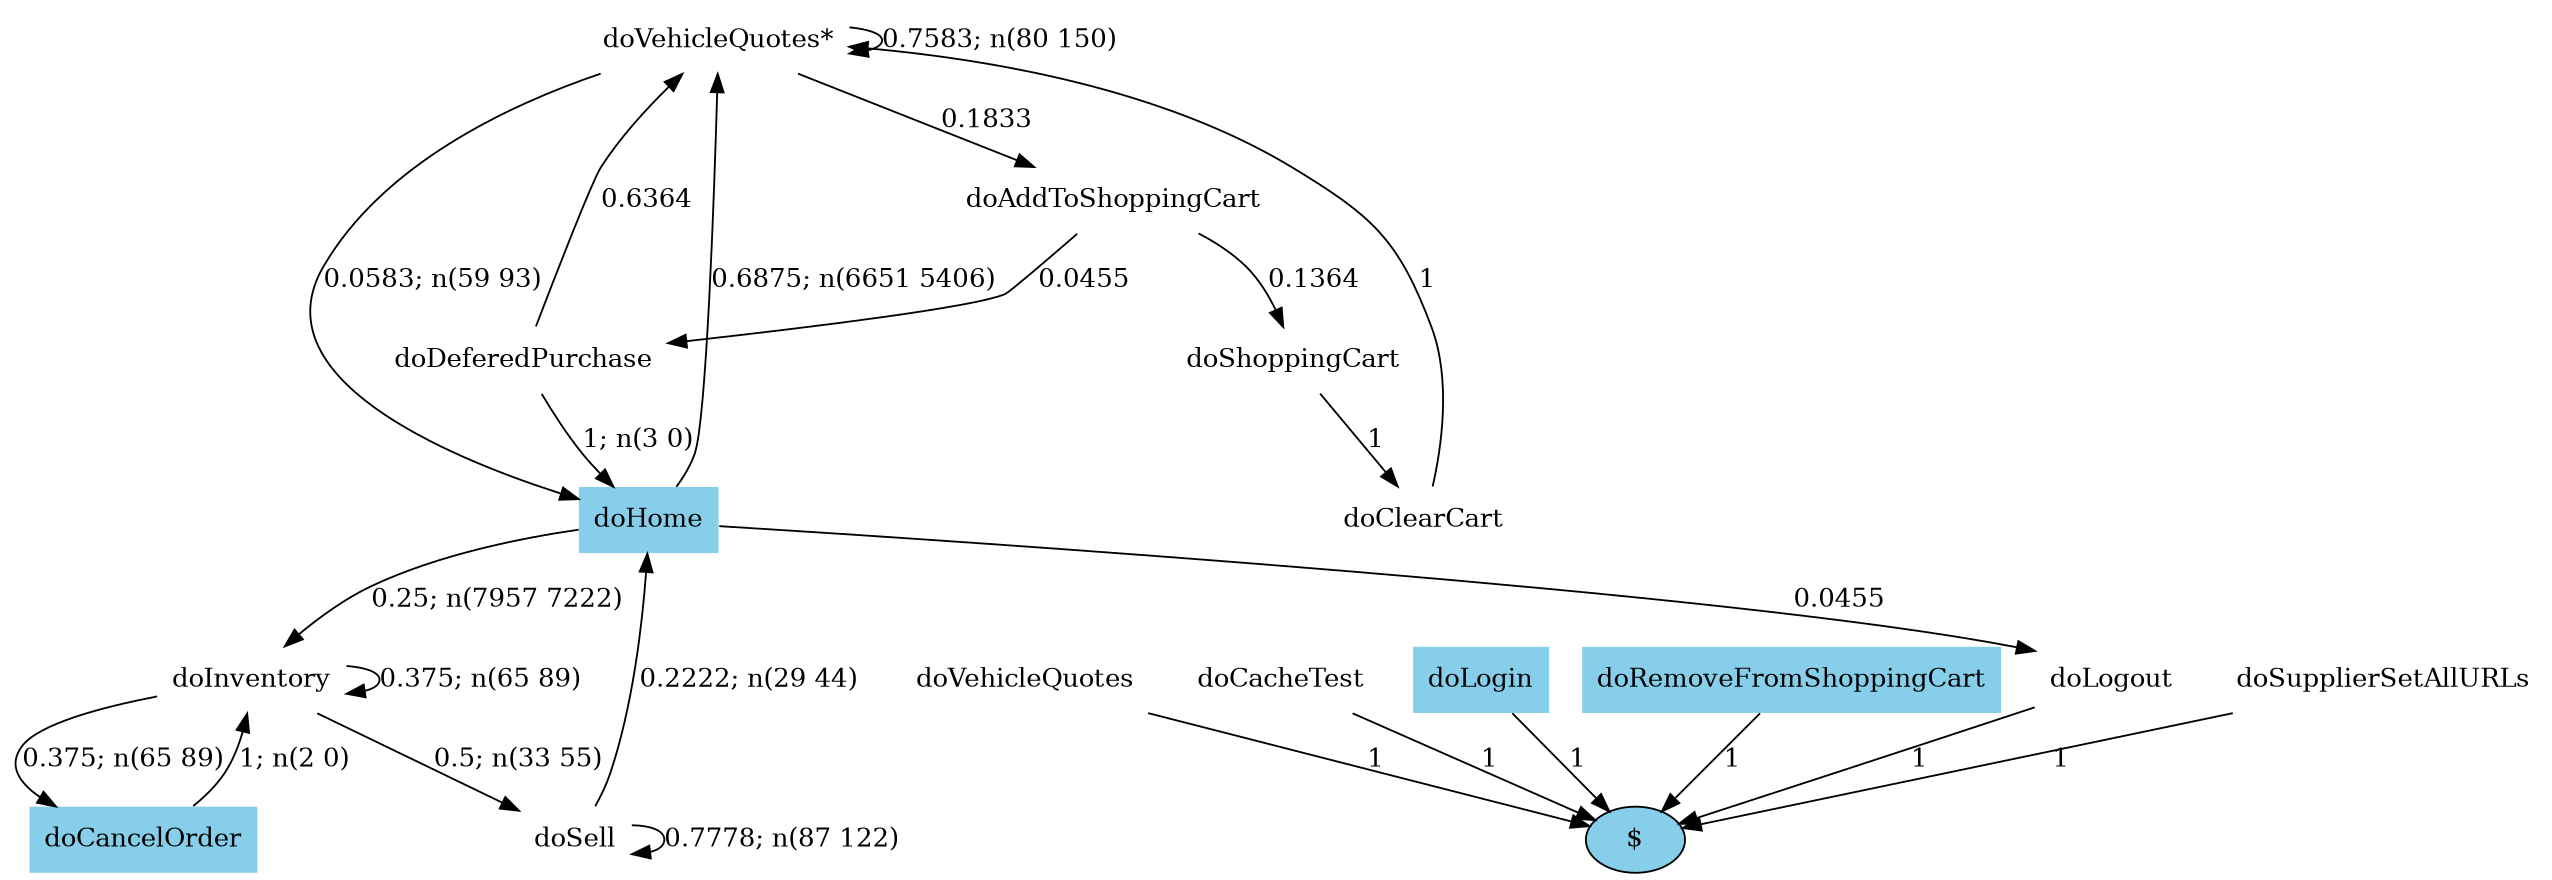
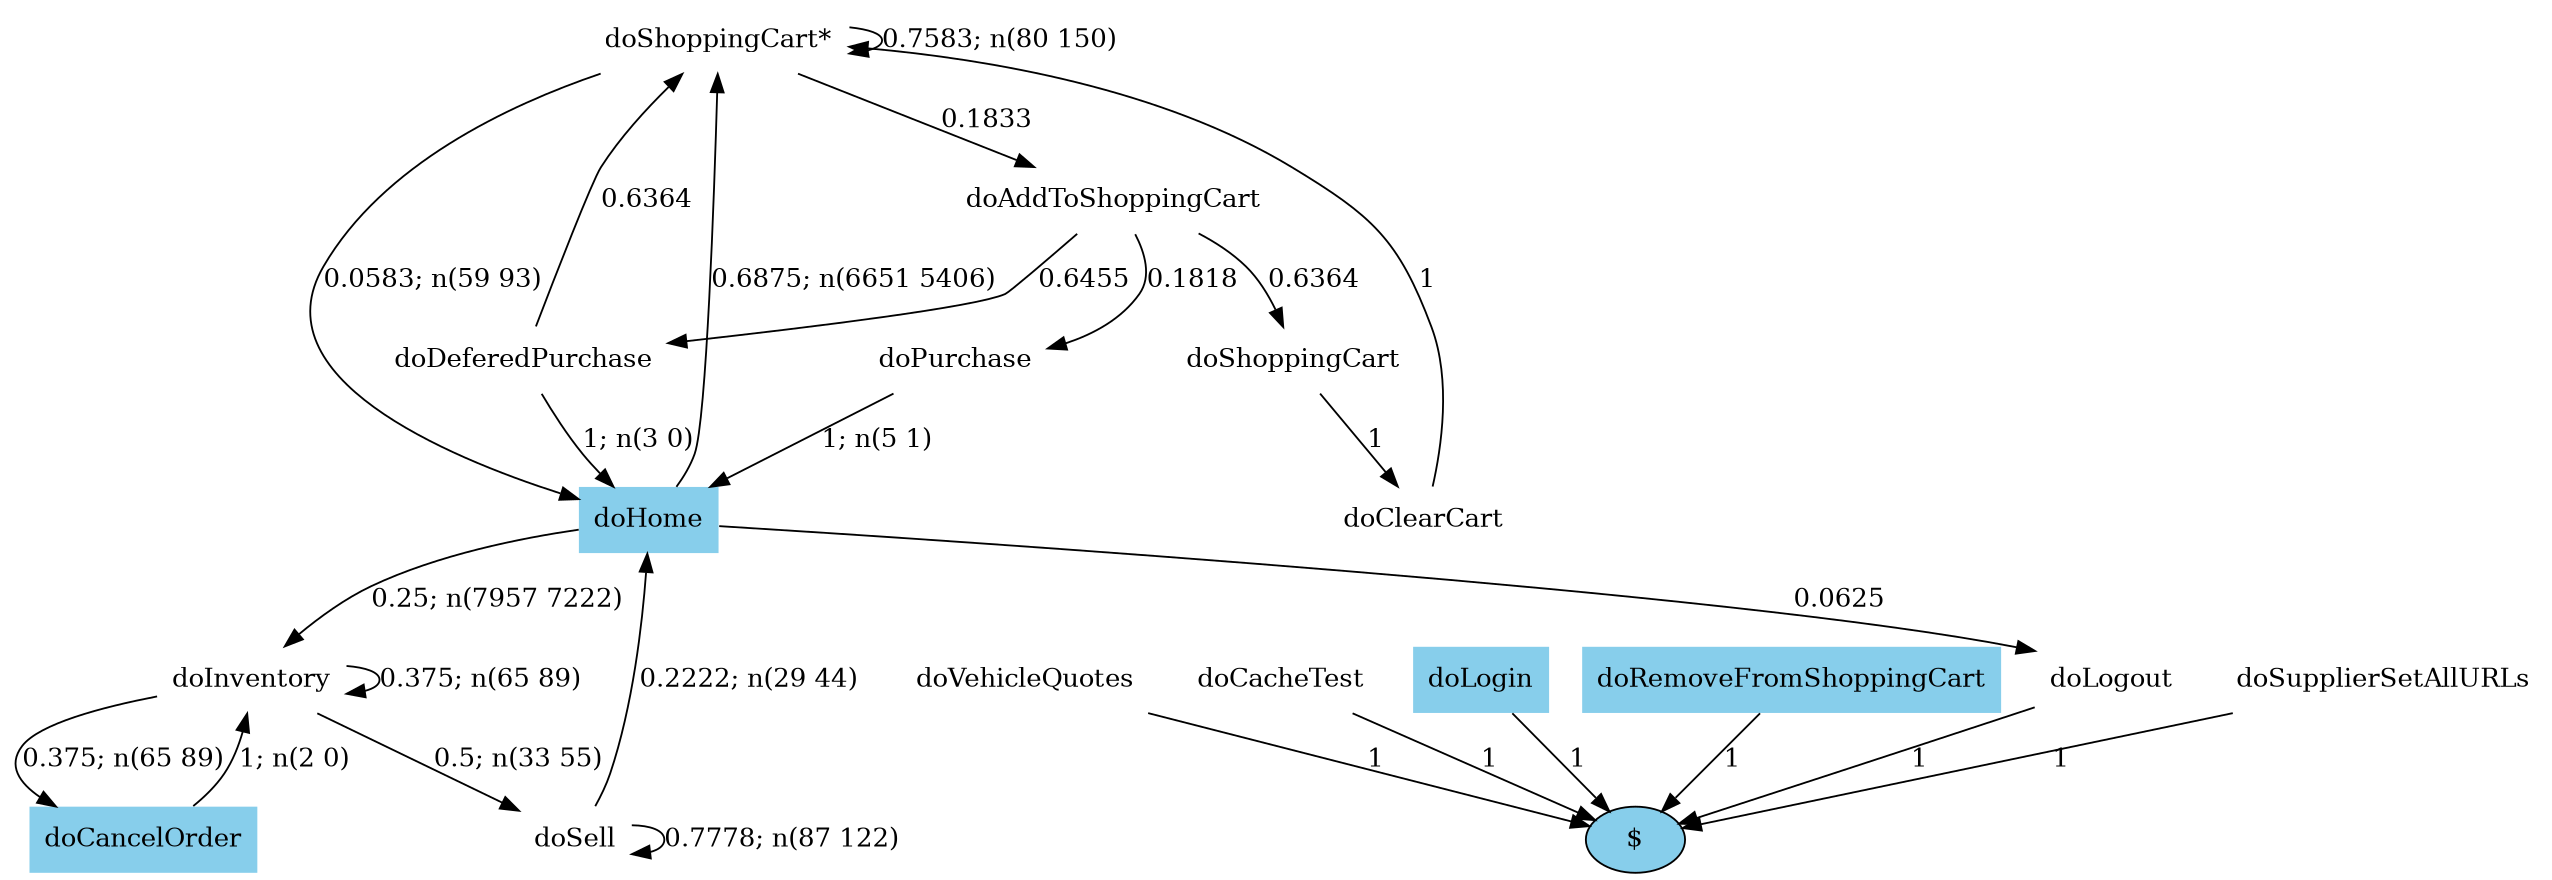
node "doVehicleQuotes*": label "doVehicleQuotes*" -> "doShoppingCart*"
edge "doAddToShoppingCart" -> "doDeferedPurchase": label "0.0455" -> "0.6455"
edge "doAddToShoppingCart" -> "doShoppingCart": label "0.1364" -> "0.6364"
node "doPurchase": added
edge "doHome" -> "doLogout": label "0.0455" -> "0.0625"
